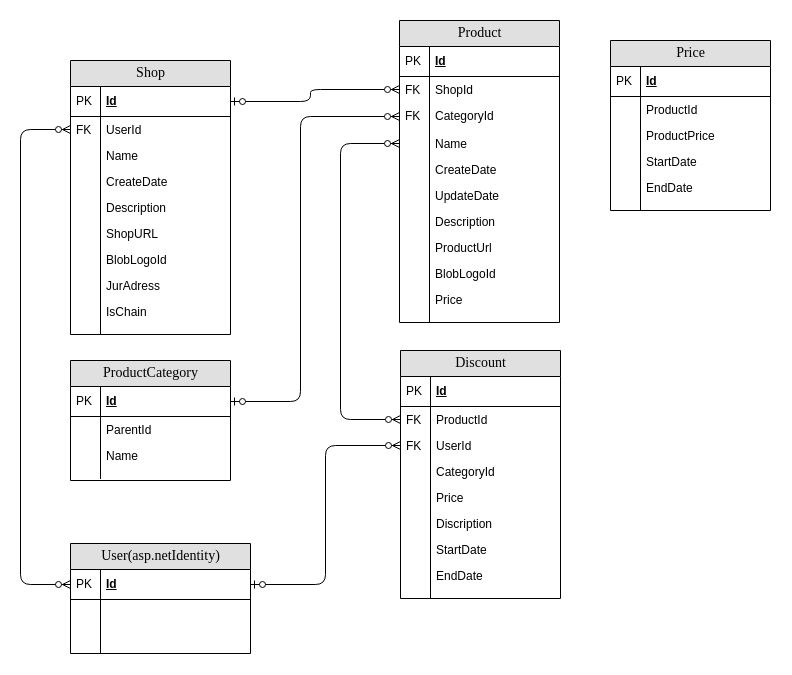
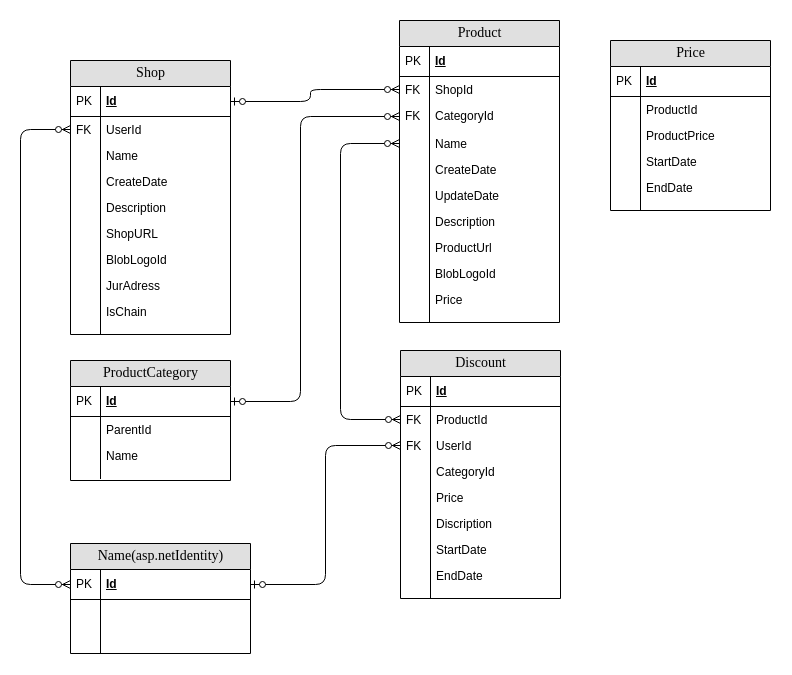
node "User(asp.netIdentity)": label "User(asp.netIdentity)" -> "Name(asp.netIdentity)"
